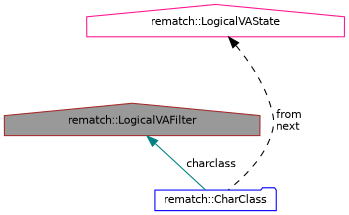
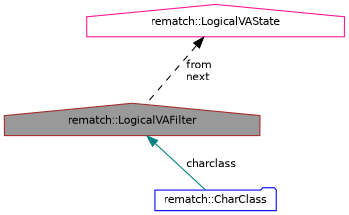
edge "rematch::CharClass" -> "rematch::LogicalVAState": now "rematch::LogicalVAFilter" -> "rematch::LogicalVAState"
